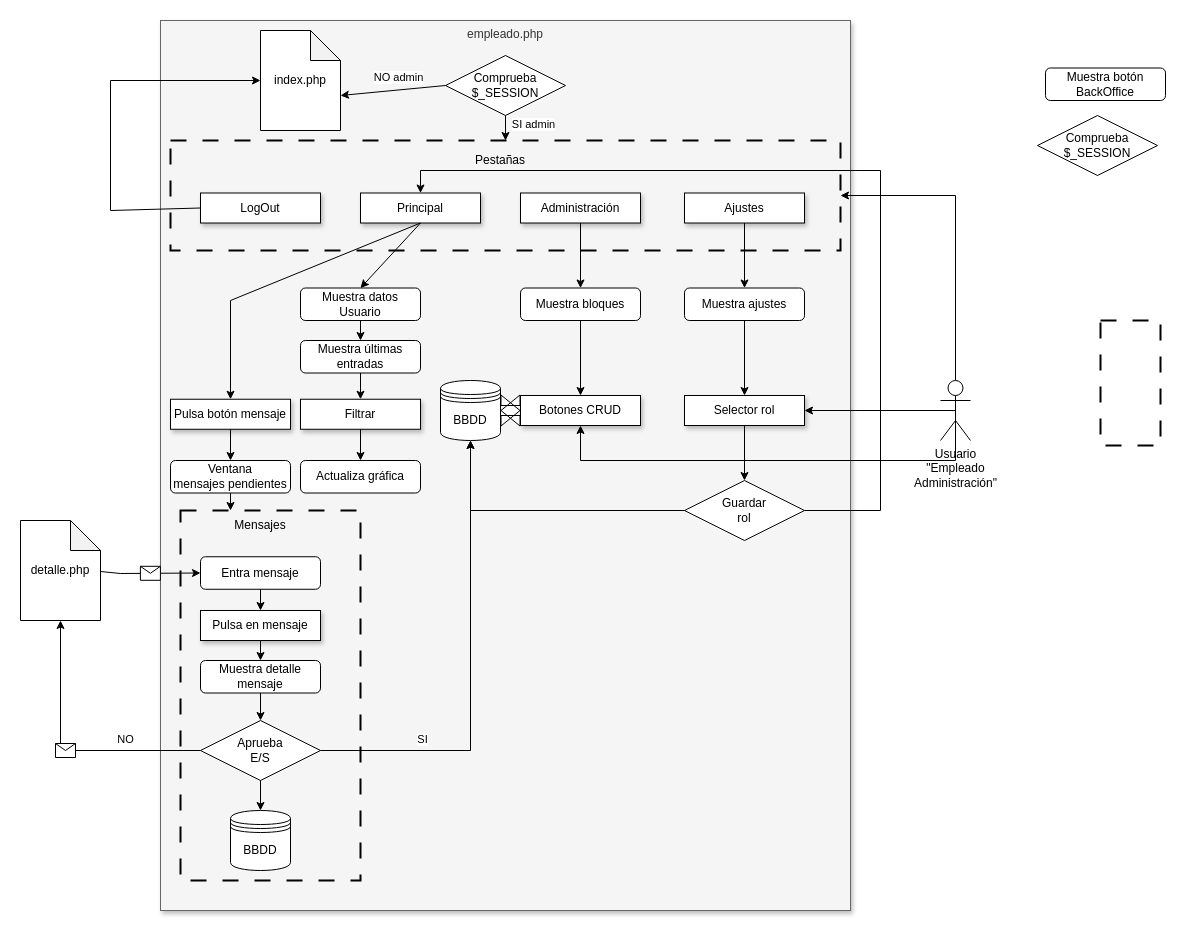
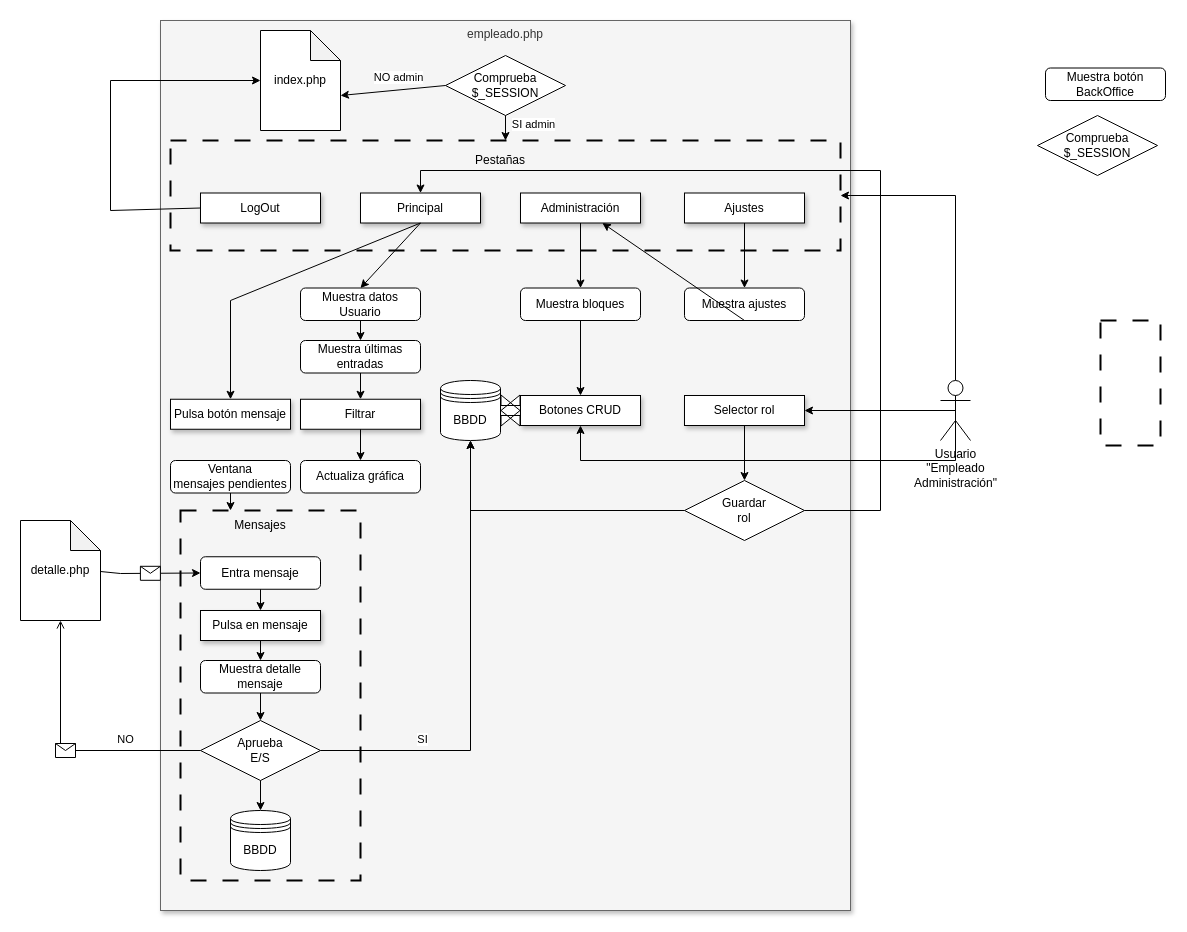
edge "Muestra ajustes" -> "Selector rol": now "Muestra ajustes" -> "Administración"
edge "Pulsa botón mensaje" -> "Ventana mensajes pendientes": removed
edge "Aprueba E/S" -> "detalle.php": arrowhead classic -> open
